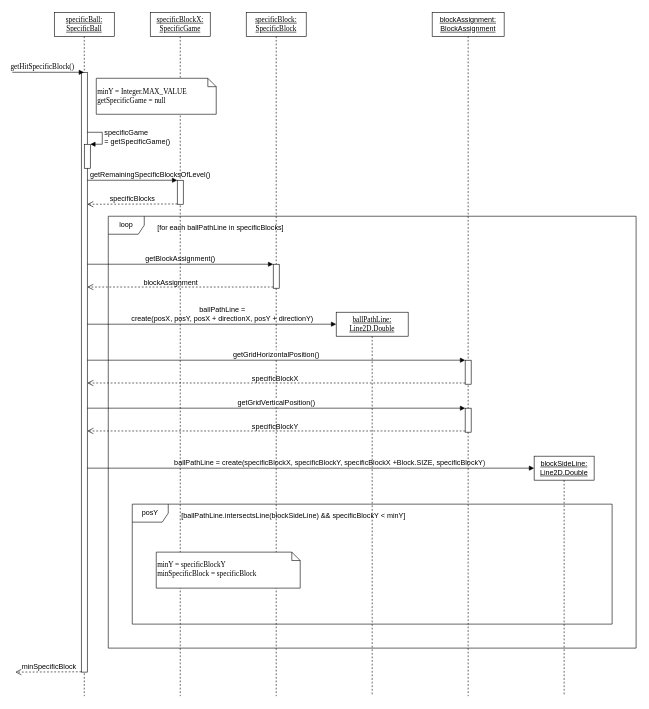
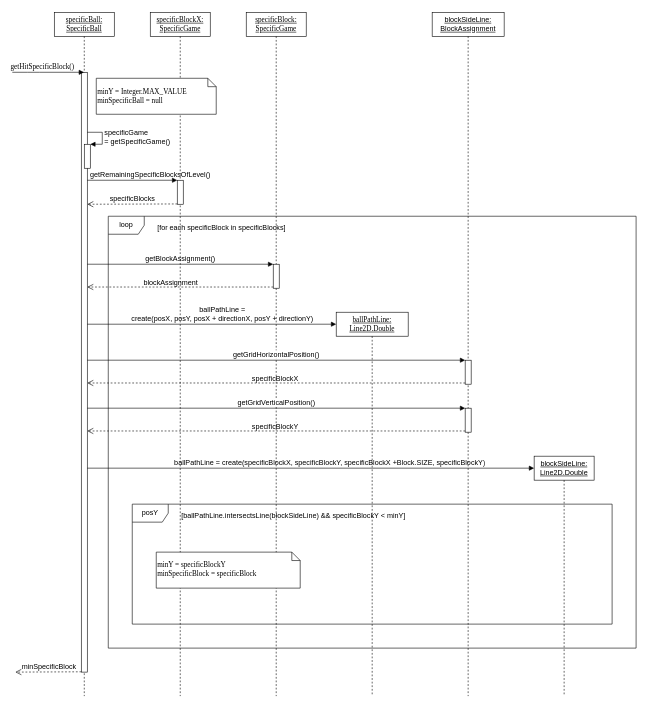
node "specificBlock: SpecificBlock": label "specificBlock: SpecificBlock" -> "specificBlock: SpecificGame"
node "blockAssignment: BlockAssignment": label "blockAssignment: BlockAssignment" -> "blockSideLine: BlockAssignment"
node "minY = Integer.MAX_VALUE getSpecificGame = null": label "minY = Integer.MAX_VALUE getSpecificGame = null" -> "minY = Integer.MAX_VALUE minSpecificBall = null"
node "[for each ballPathLine in specificBlocks]": label "[for each ballPathLine in specificBlocks]" -> "[for each specificBlock in specificBlocks]"
